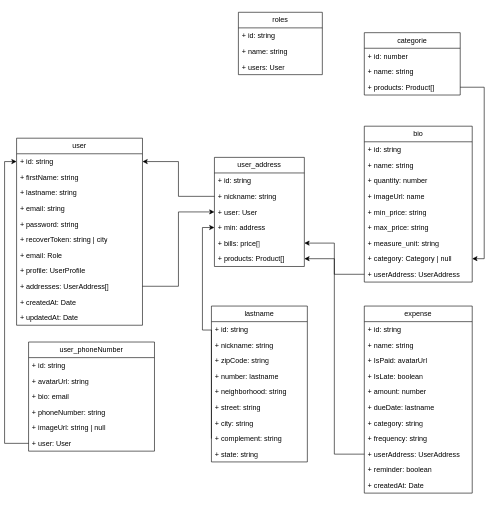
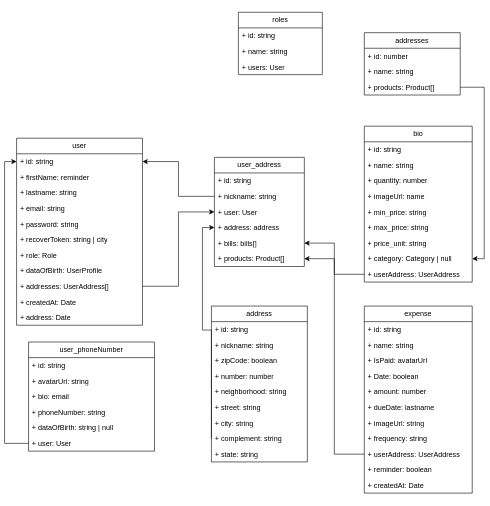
node "categorie": label "categorie" -> "addresses"
node "+ firstName: string": label "+ firstName: string" -> "+ firstName: reminder"
node "+ min: address": label "+ min: address" -> "+ address: address"
node "+ bills: price[]": label "+ bills: price[]" -> "+ bills: bills[]"
node "+ measure_unit: string": label "+ measure_unit: string" -> "+ price_unit: string"
node "+ email: Role": label "+ email: Role" -> "+ role: Role"
node "+ profile: UserProfile": label "+ profile: UserProfile" -> "+ dataOfBirth: UserProfile"
node "lastname": label "lastname" -> "address"
node "+ updatedAt: Date": label "+ updatedAt: Date" -> "+ address: Date"
node "+ zipCode: string": label "+ zipCode: string" -> "+ zipCode: boolean"
node "+ number: lastname": label "+ number: lastname" -> "+ number: number"
node "+ IsLate: boolean": label "+ IsLate: boolean" -> "+ Date: boolean"
node "+ category: string": label "+ category: string" -> "+ imageUrl: string"
node "+ imageUrl: string | null": label "+ imageUrl: string | null" -> "+ dataOfBirth: string | null"
